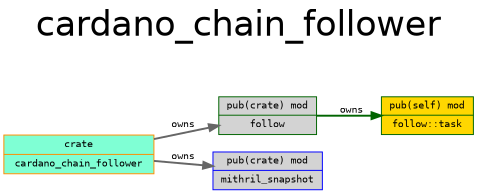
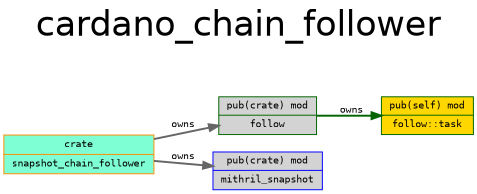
node "crate": text "cardano_chain_follower" -> "snapshot_chain_follower"
